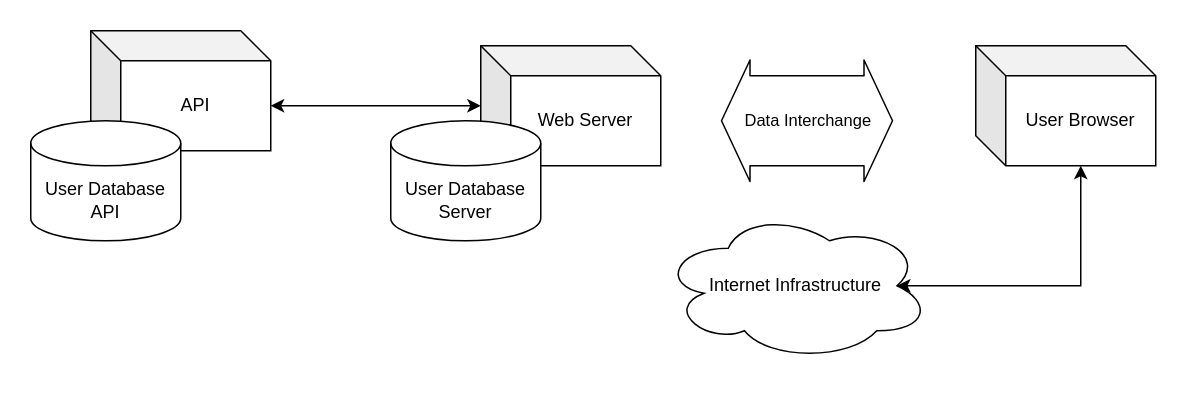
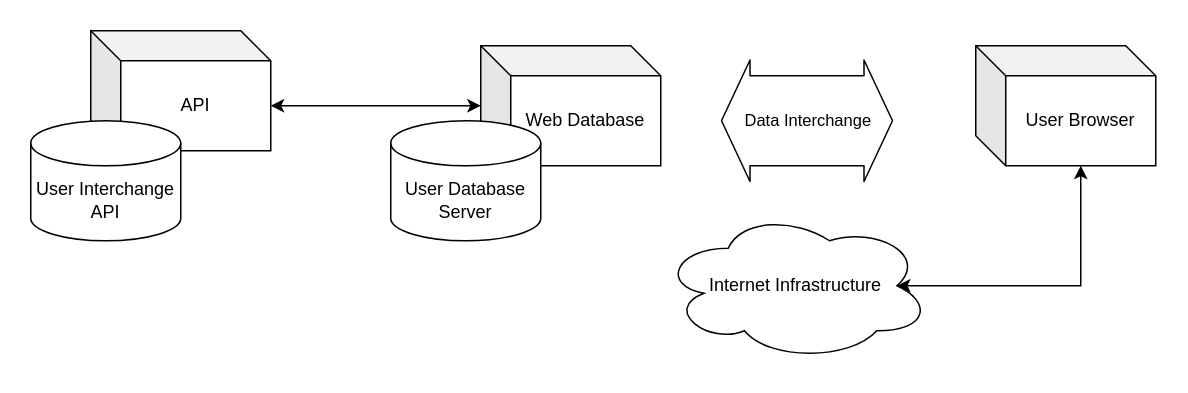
node "Web Server": label "Web Server" -> "Web Database"
node "User Database API": label "User Database API" -> "User Interchange API"
